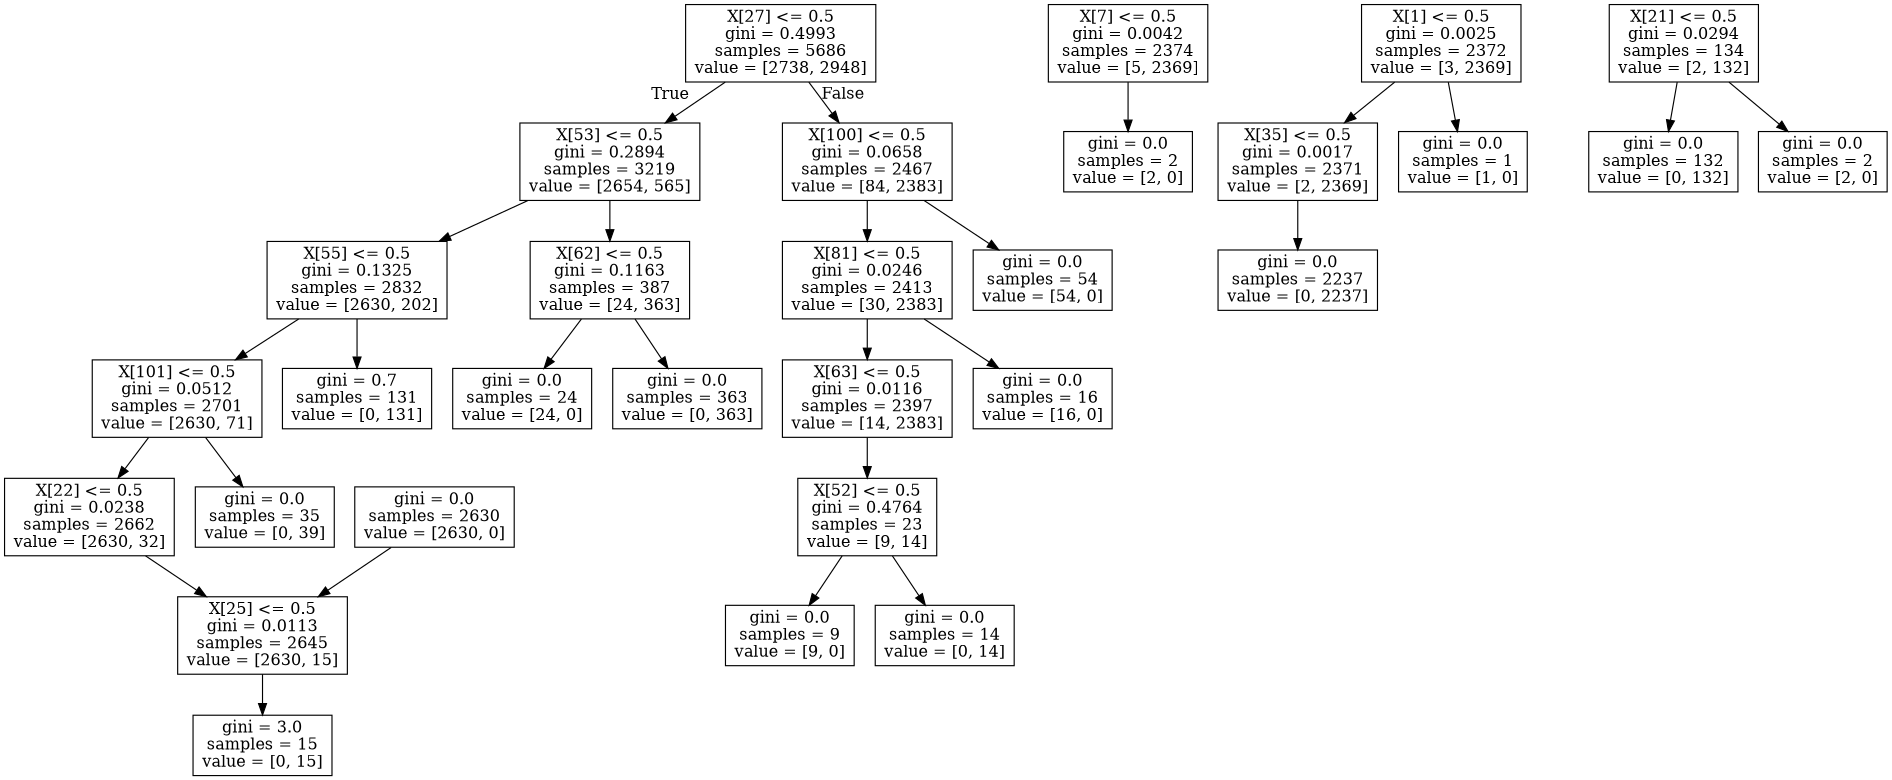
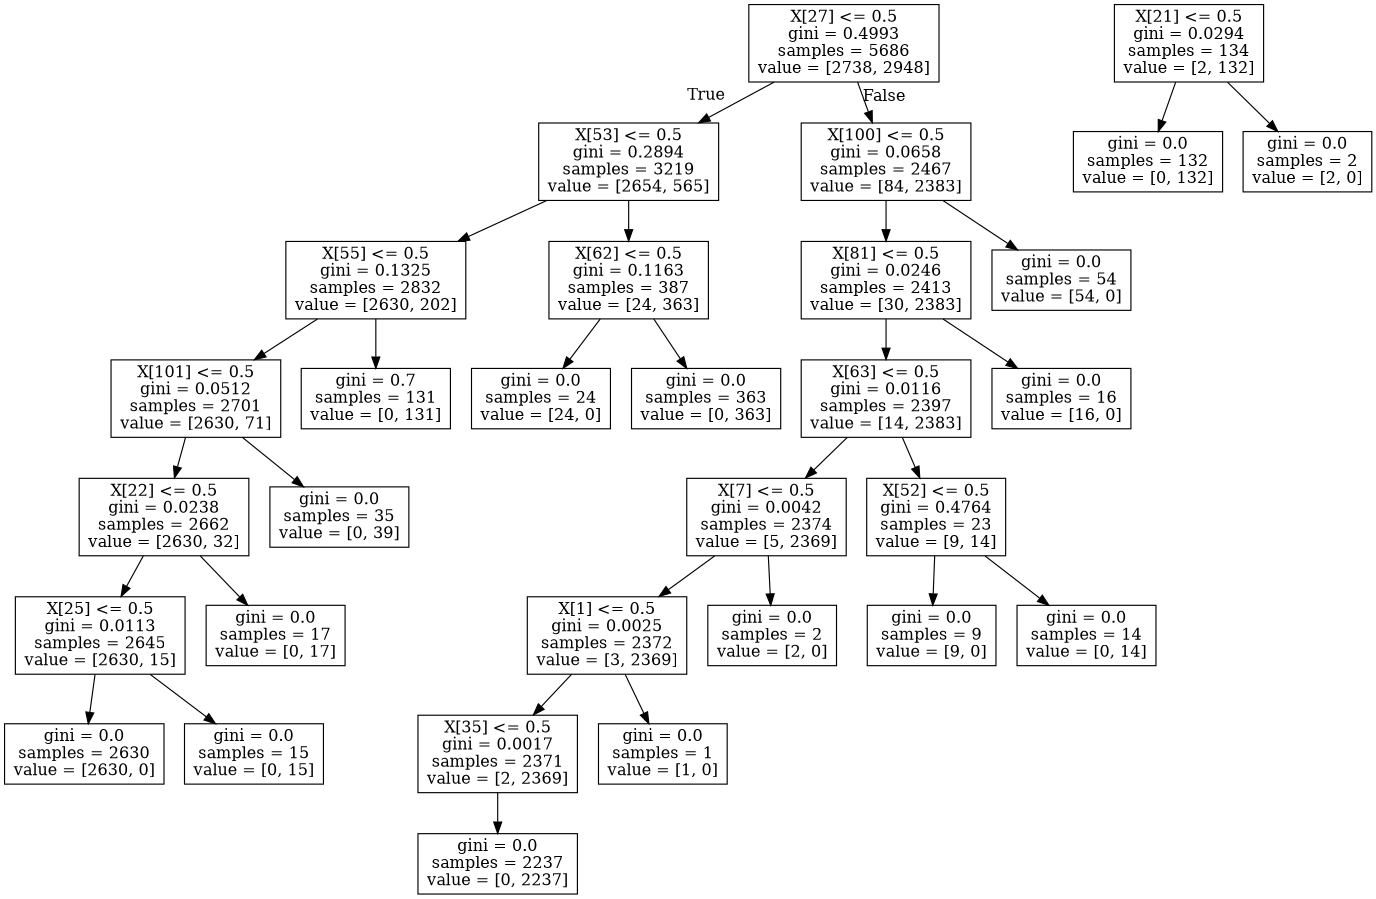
edge "X[63] <= 0.5 gini = 0.0116 samples = 2397 value = [14, 2383]" -> "X[7] <= 0.5 gini = 0.0042 samples = 2374 value = [5, 2369]": added
edge "gini = 0.0 samples = 2630 value = [2630, 0]" -> "X[25] <= 0.5 gini = 0.0113 samples = 2645 value = [2630, 15]": reversed
edge "X[7] <= 0.5 gini = 0.0042 samples = 2374 value = [5, 2369]" -> "X[1] <= 0.5 gini = 0.0025 samples = 2372 value = [3, 2369]": added
node "gini = 0.0 samples = 17 value = [0, 17]": added
node "gini = 3.0 samples = 15 value = [0, 15]": label "gini = 3.0 samples = 15 value = [0, 15]" -> "gini = 0.0 samples = 15 value = [0, 15]"
